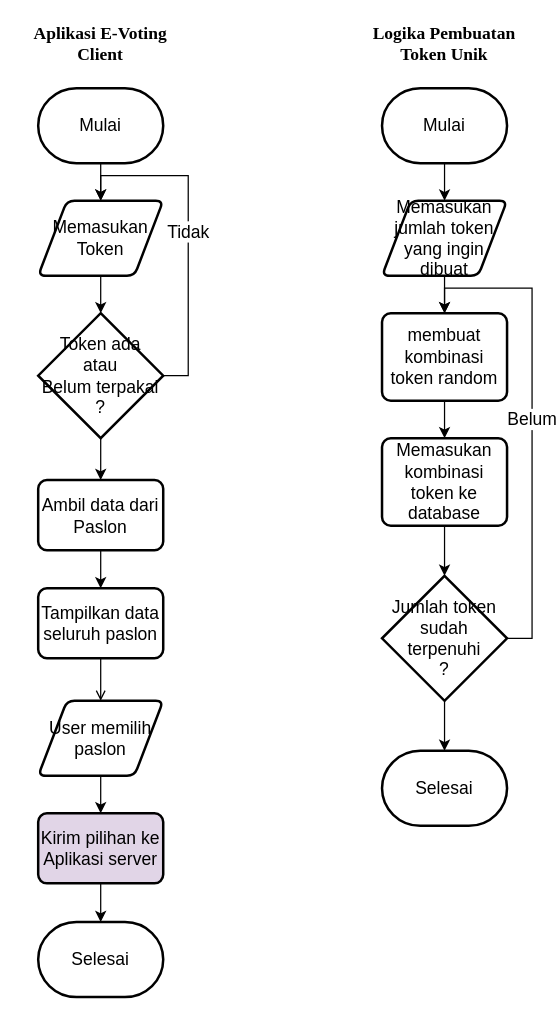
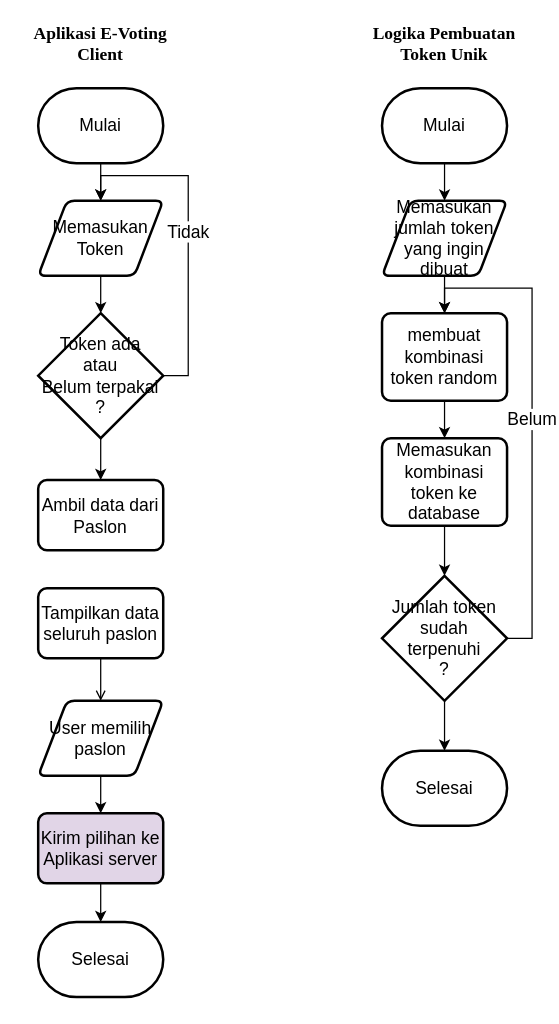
edge "Ambil data dari Paslon" -> "Tampilkan data seluruh paslon": removed
